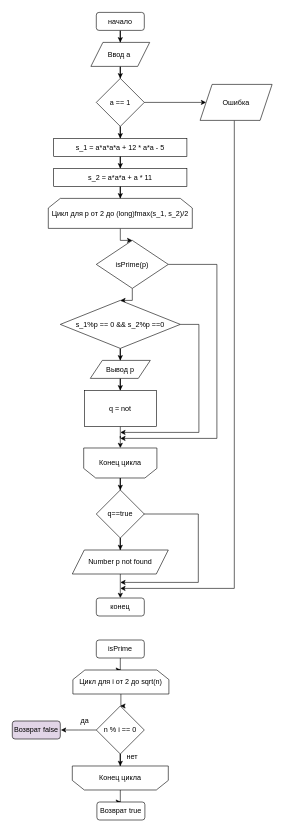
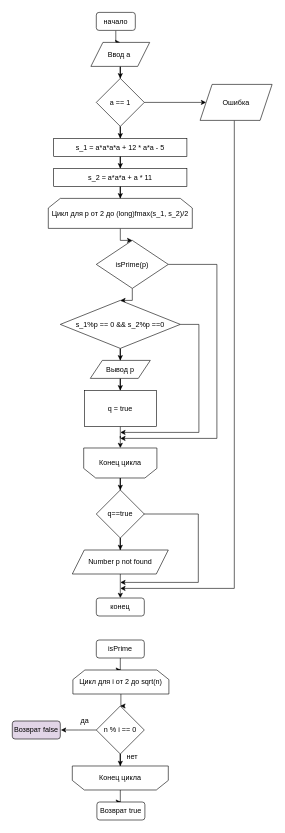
node "начало": size 48x18 -> 39x18
node "q = not": label "q = not" -> "q = true"
